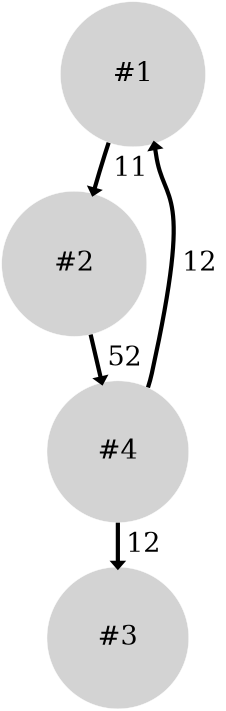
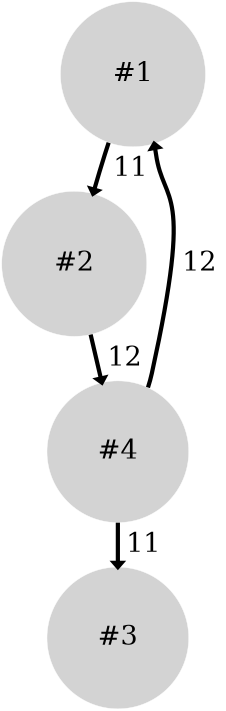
edge "#2" -> "#4": label " 52 " -> " 12 "
edge "#4" -> "#3": label " 12 " -> " 11 "
